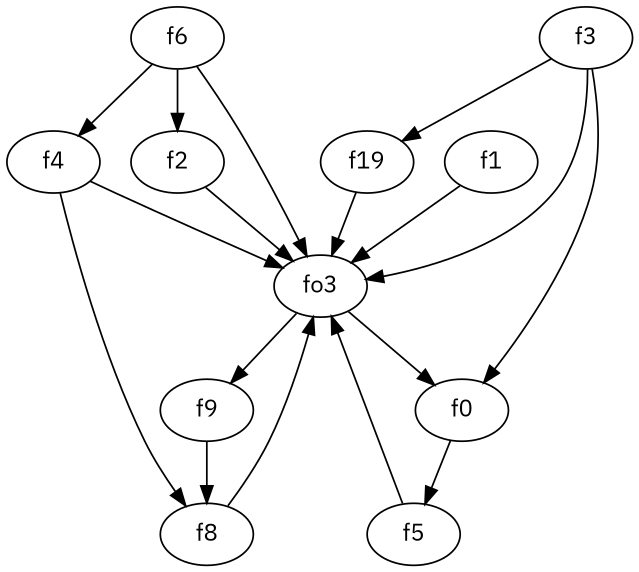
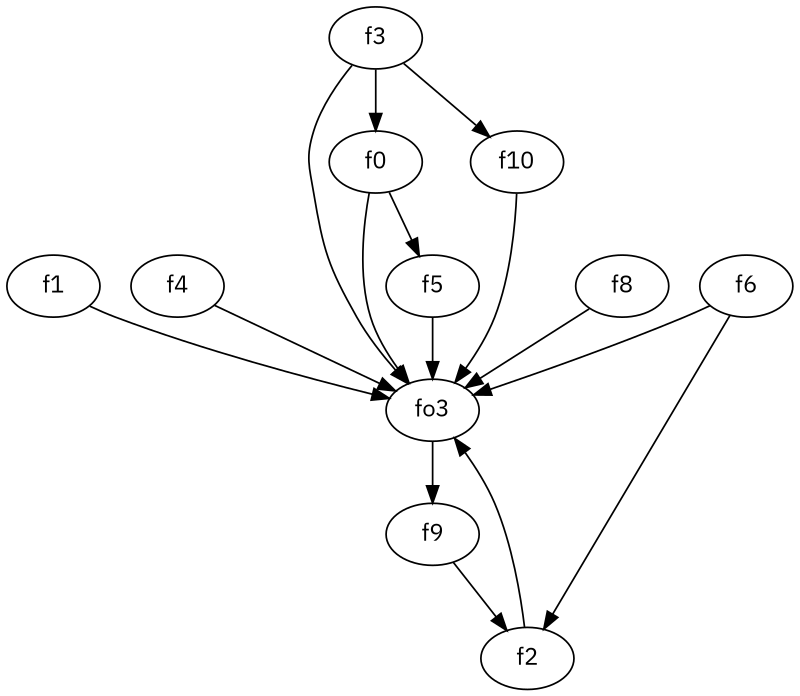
edge "f6" -> "f4": removed
node "f19": label "f19" -> "f10"
edge "fo3" -> "f0": reversed
edge "f4" -> "f8": removed
edge "f9" -> "f8": now "f9" -> "f2"
